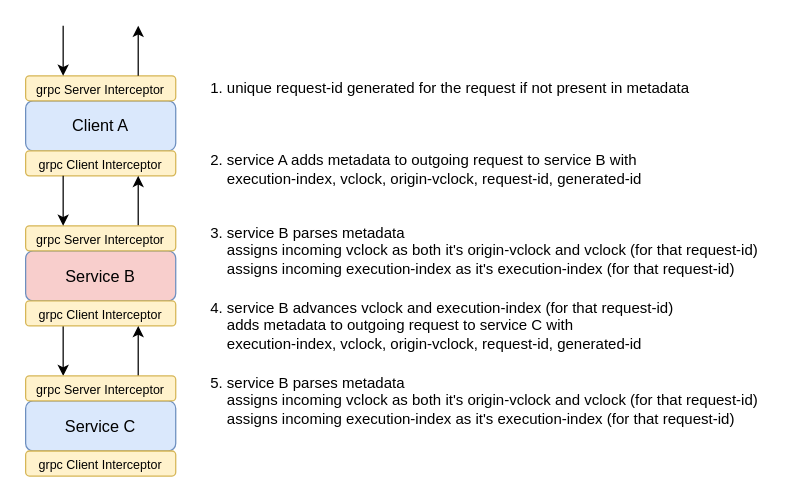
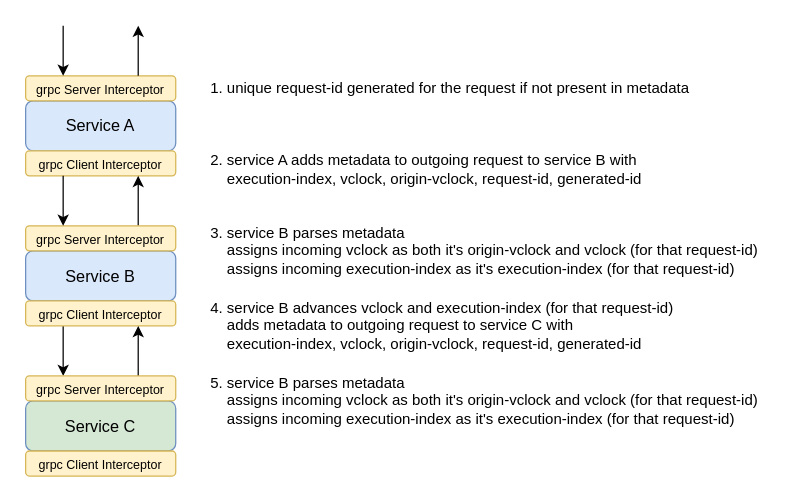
node "Client A": label "Client A" -> "Service A"
node "Service B": fillcolor #f8cecc -> #dae8fc
node "Service C": fillcolor #dae8fc -> #d5e8d4
